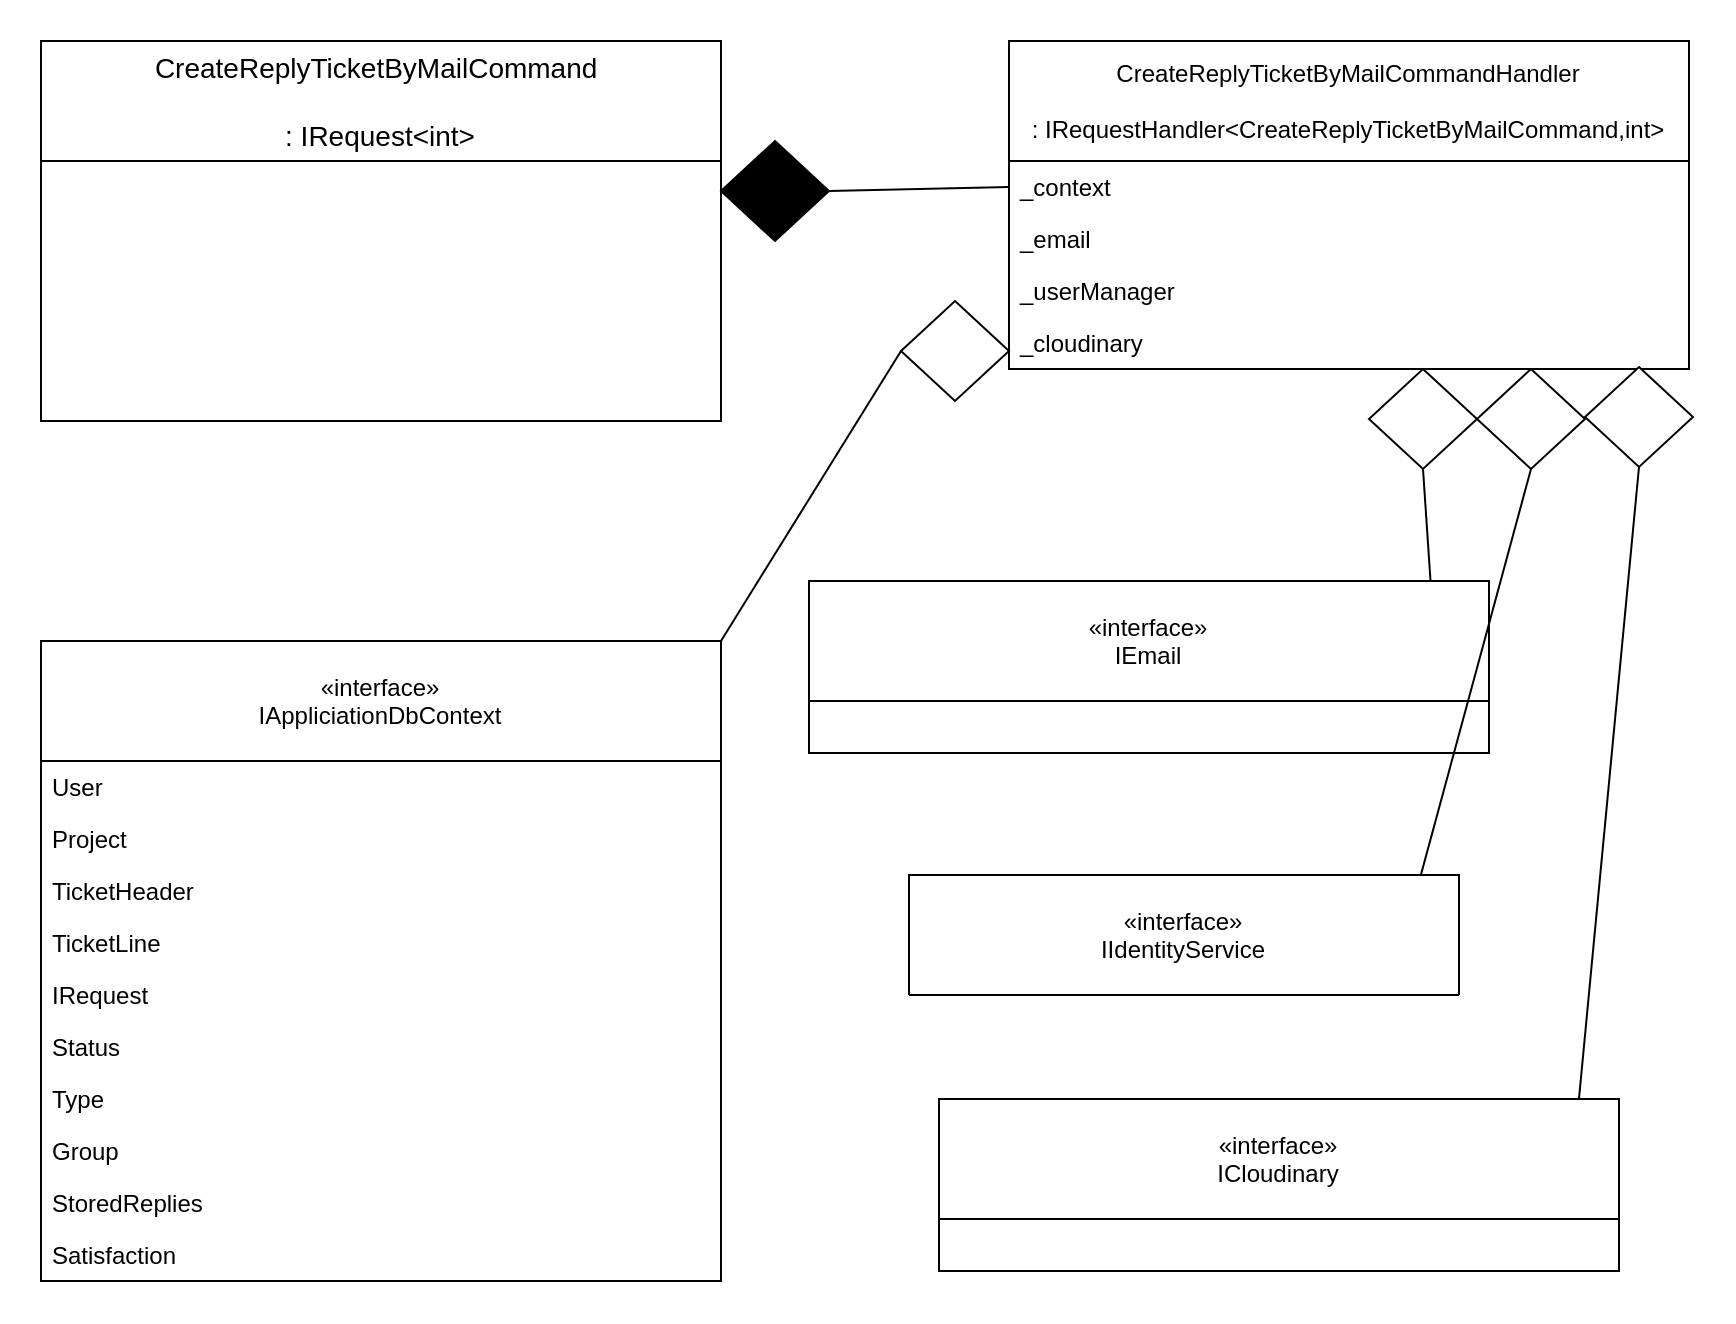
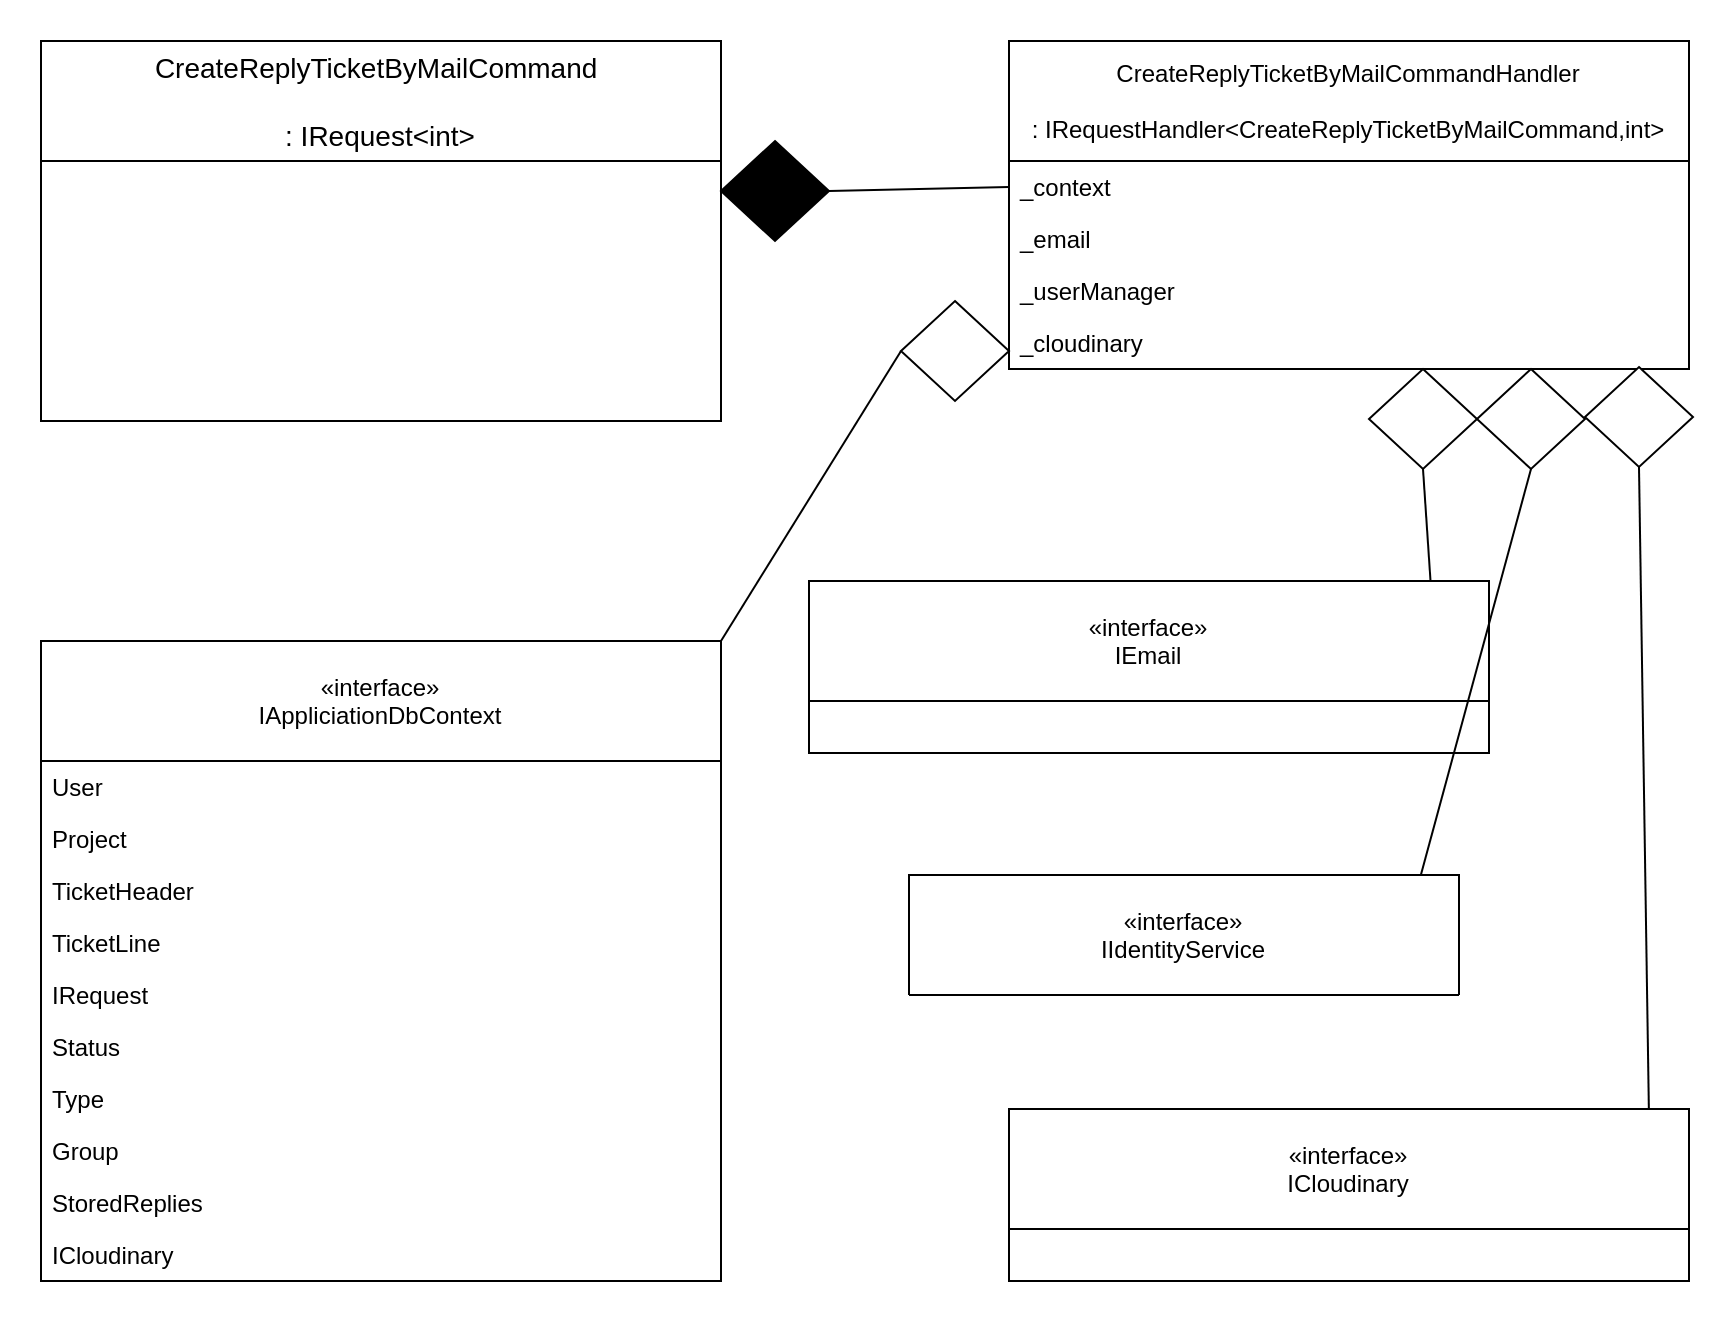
node "«interface» ICloudinary": moved (1279, 1185) -> (1349, 1195)
node "Satisfaction": label "Satisfaction" -> "ICloudinary"
